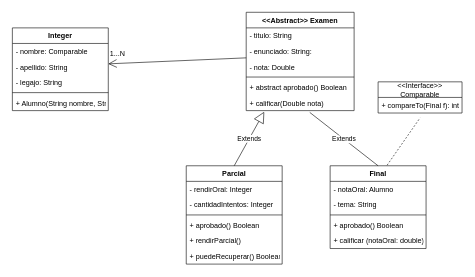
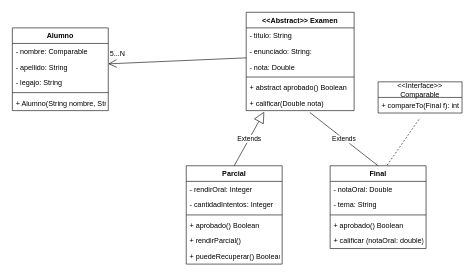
node "Integer": label "Integer" -> "Alumno"
node "1...N": label "1...N" -> "5...N"
node "- notaOral: Alumno": label "- notaOral: Alumno" -> "- notaOral: Double"
